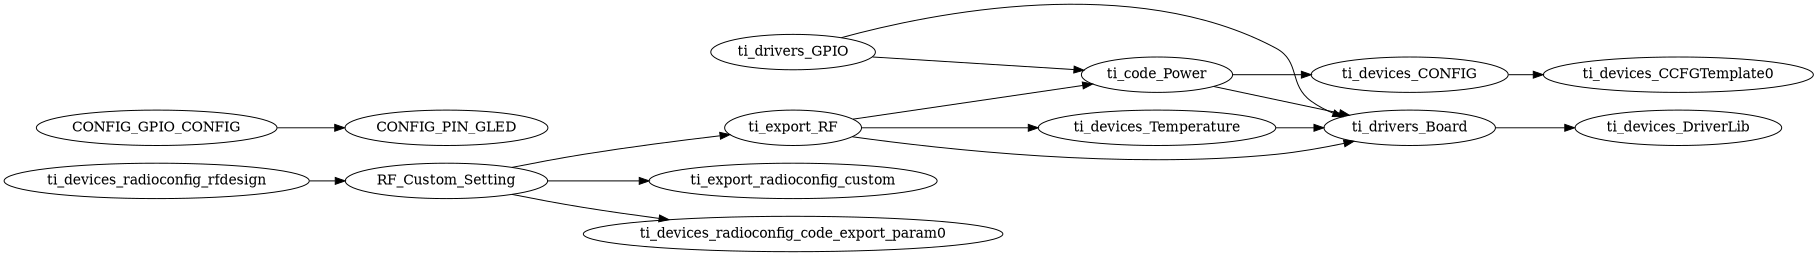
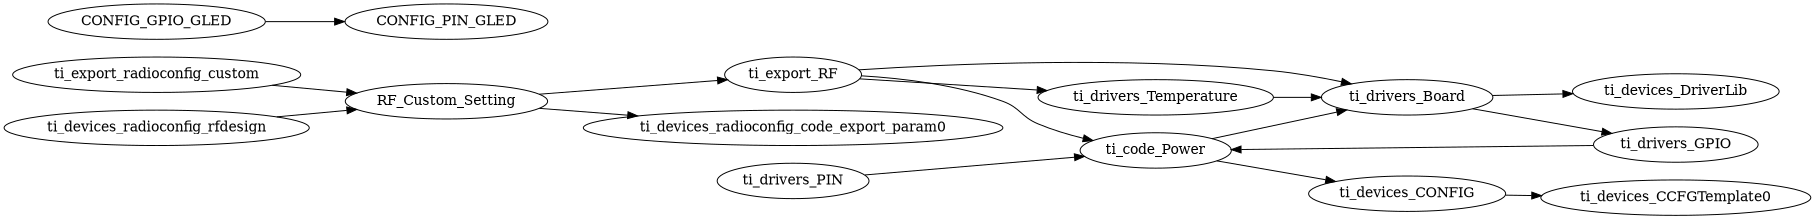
edge "ti_drivers_GPIO" -> "ti_drivers_Board": reversed
node "CONFIG_GPIO_CONFIG": label "CONFIG_GPIO_CONFIG" -> "CONFIG_GPIO_GLED"
node "ti_devices_Temperature": label "ti_devices_Temperature" -> "ti_drivers_Temperature"
edge "RF_Custom_Setting" -> "ti_export_radioconfig_custom": reversed
node "ti_drivers_PIN": added
